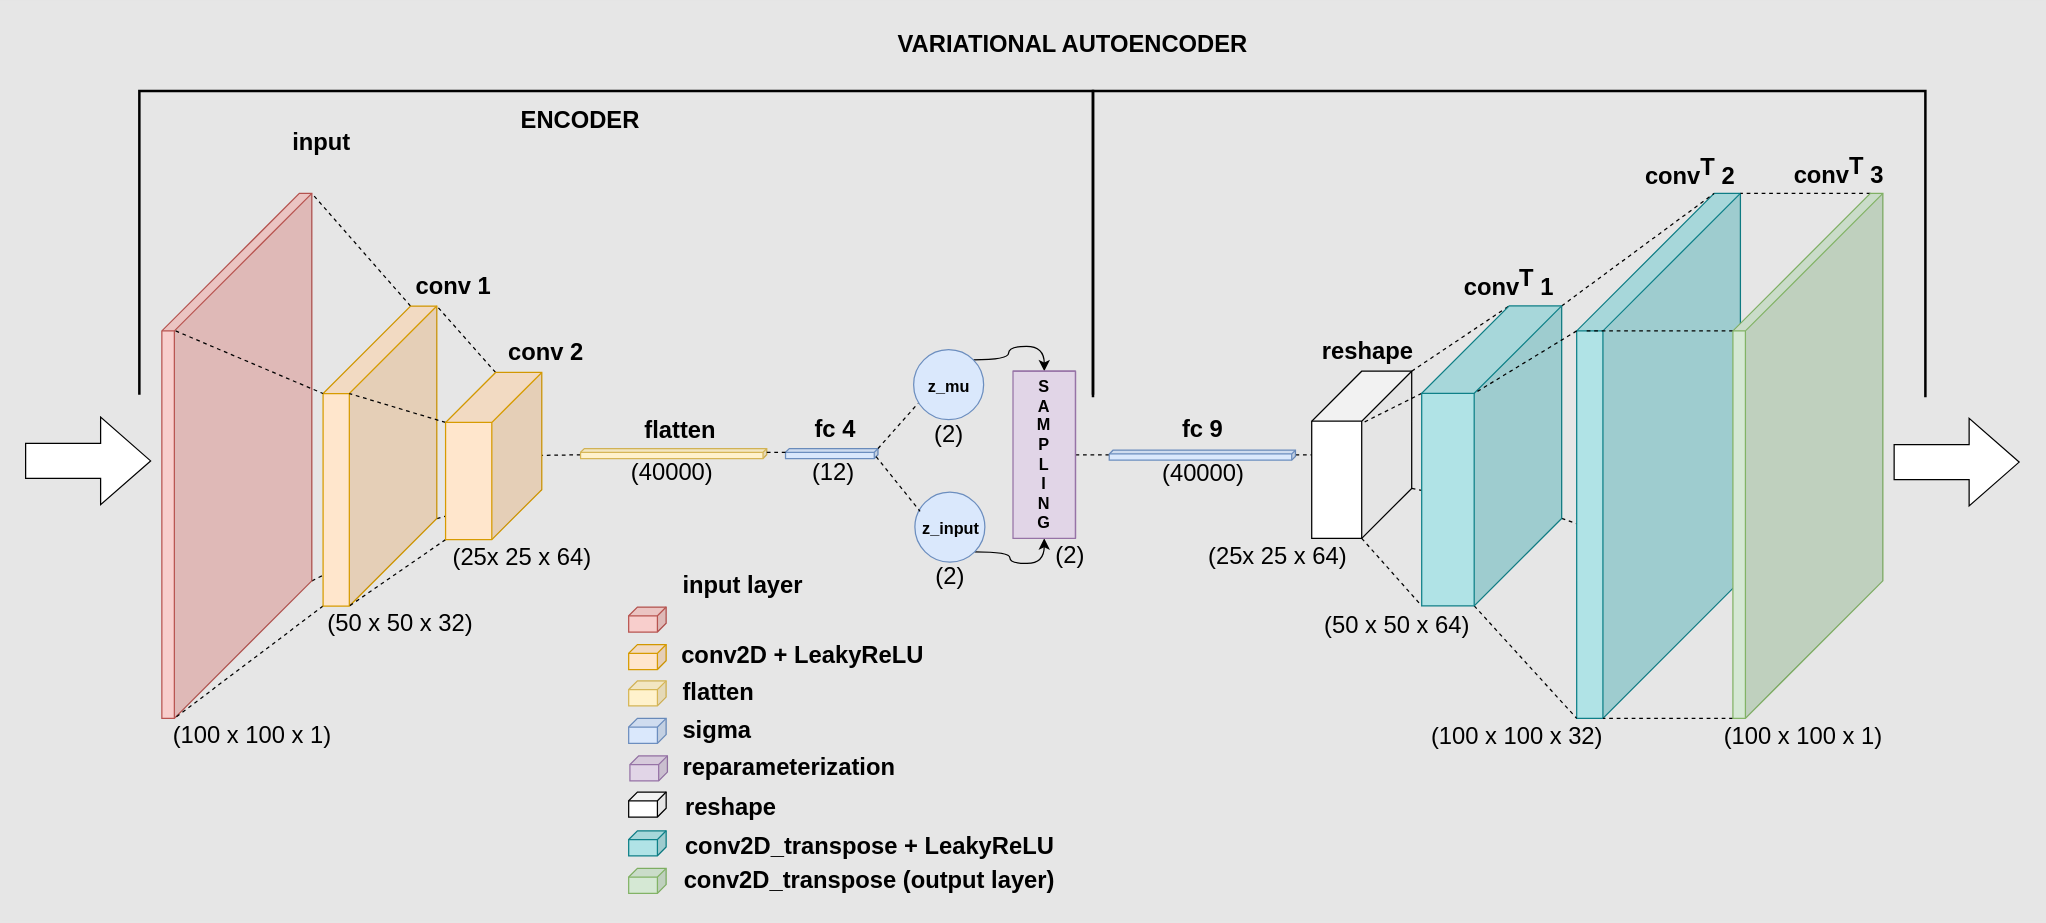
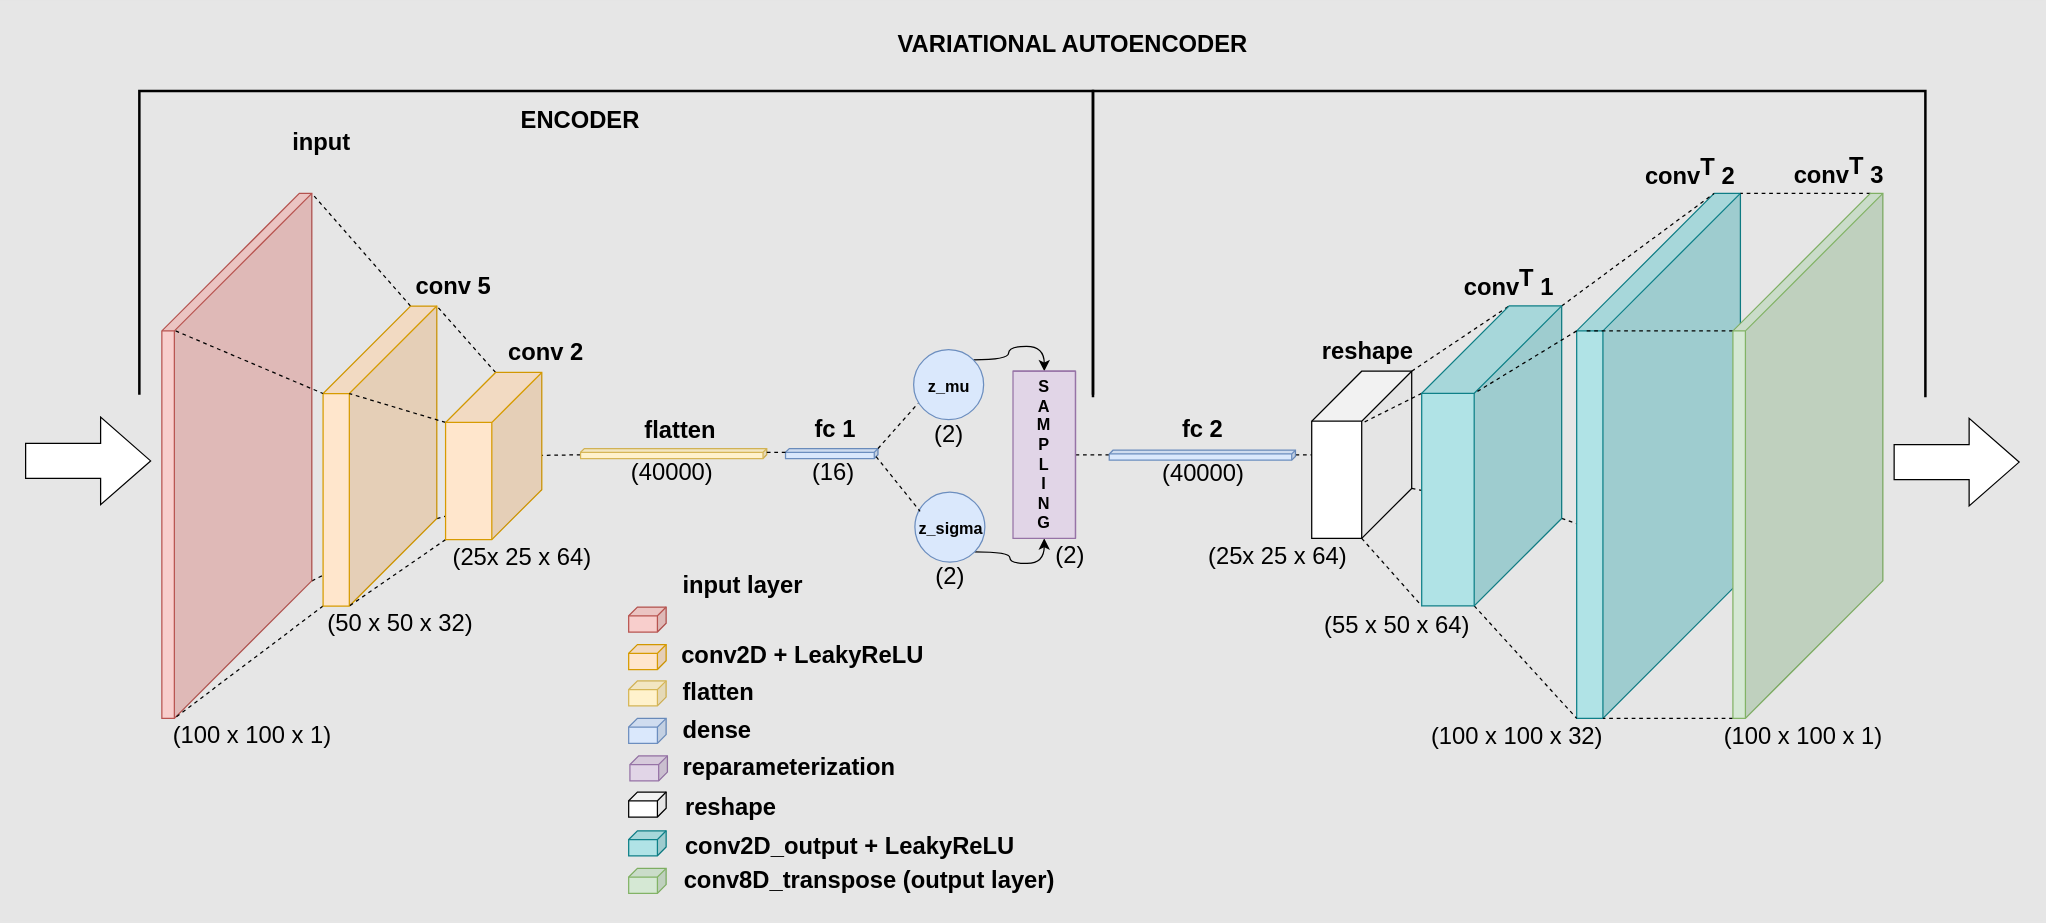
node "conv 1": label "conv 1" -> "conv 5"
node "fc 4": label "fc 4" -> "fc 1"
node "fc 9": label "fc 9" -> "fc 2"
node "(12)": label "(12)" -> "(16)"
node "z_input": label "z_input" -> "z_sigma"
node "(50 x 50 x 64)": label "(50 x 50 x 64)" -> "(55 x 50 x 64)"
node "sigma": label "sigma" -> "dense"
node "conv2D_transpose + LeakyReLU": label "conv2D_transpose + LeakyReLU" -> "conv2D_output + LeakyReLU"
node "conv2D_transpose (output layer)": label "conv2D_transpose (output layer)" -> "conv8D_transpose (output layer)"
